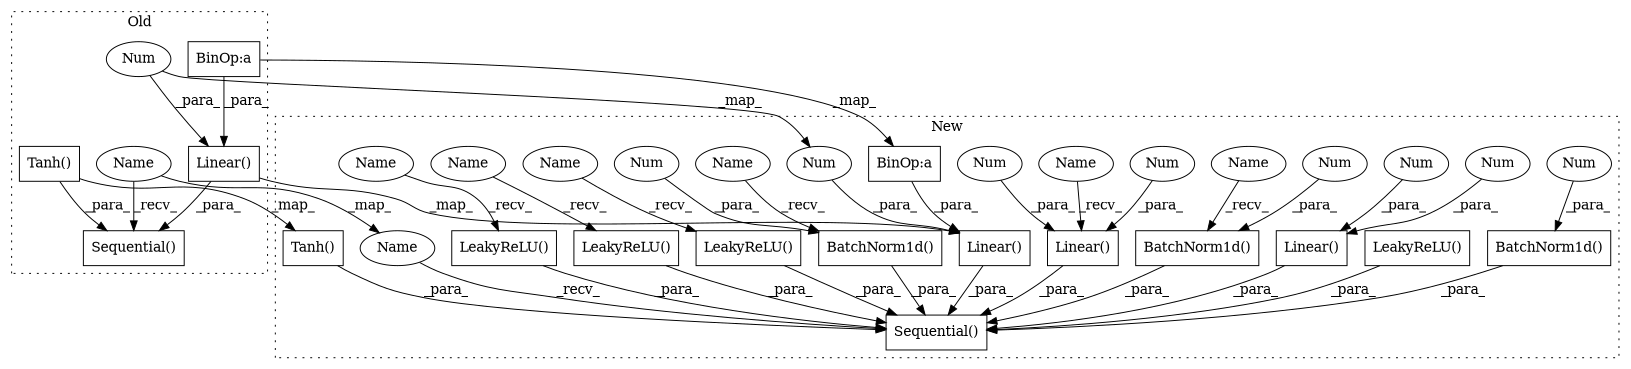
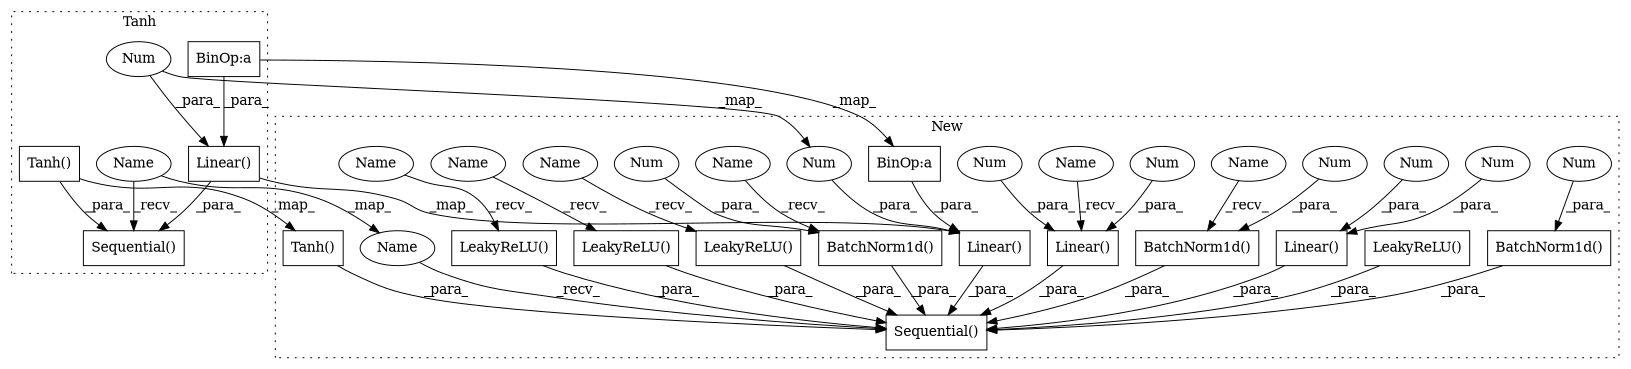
cluster "Old": label "Old" -> "Tanh"
